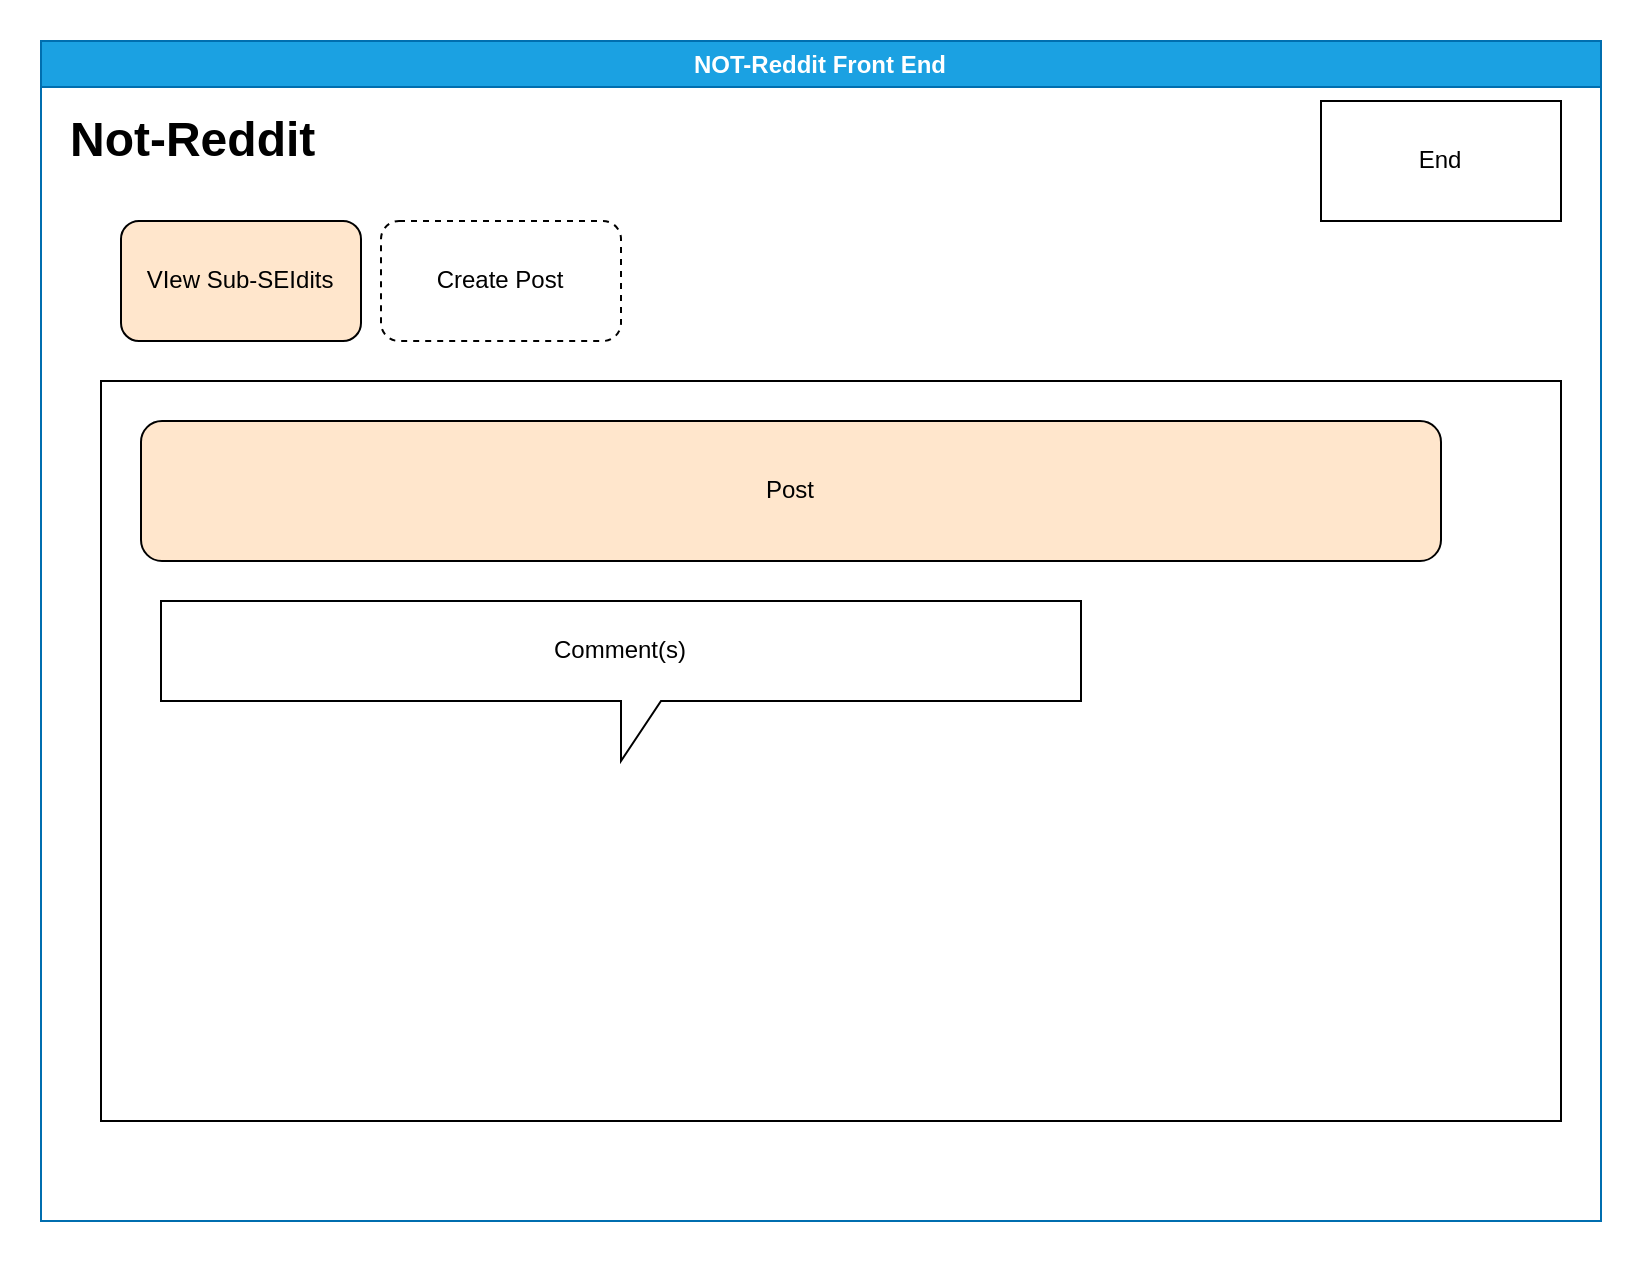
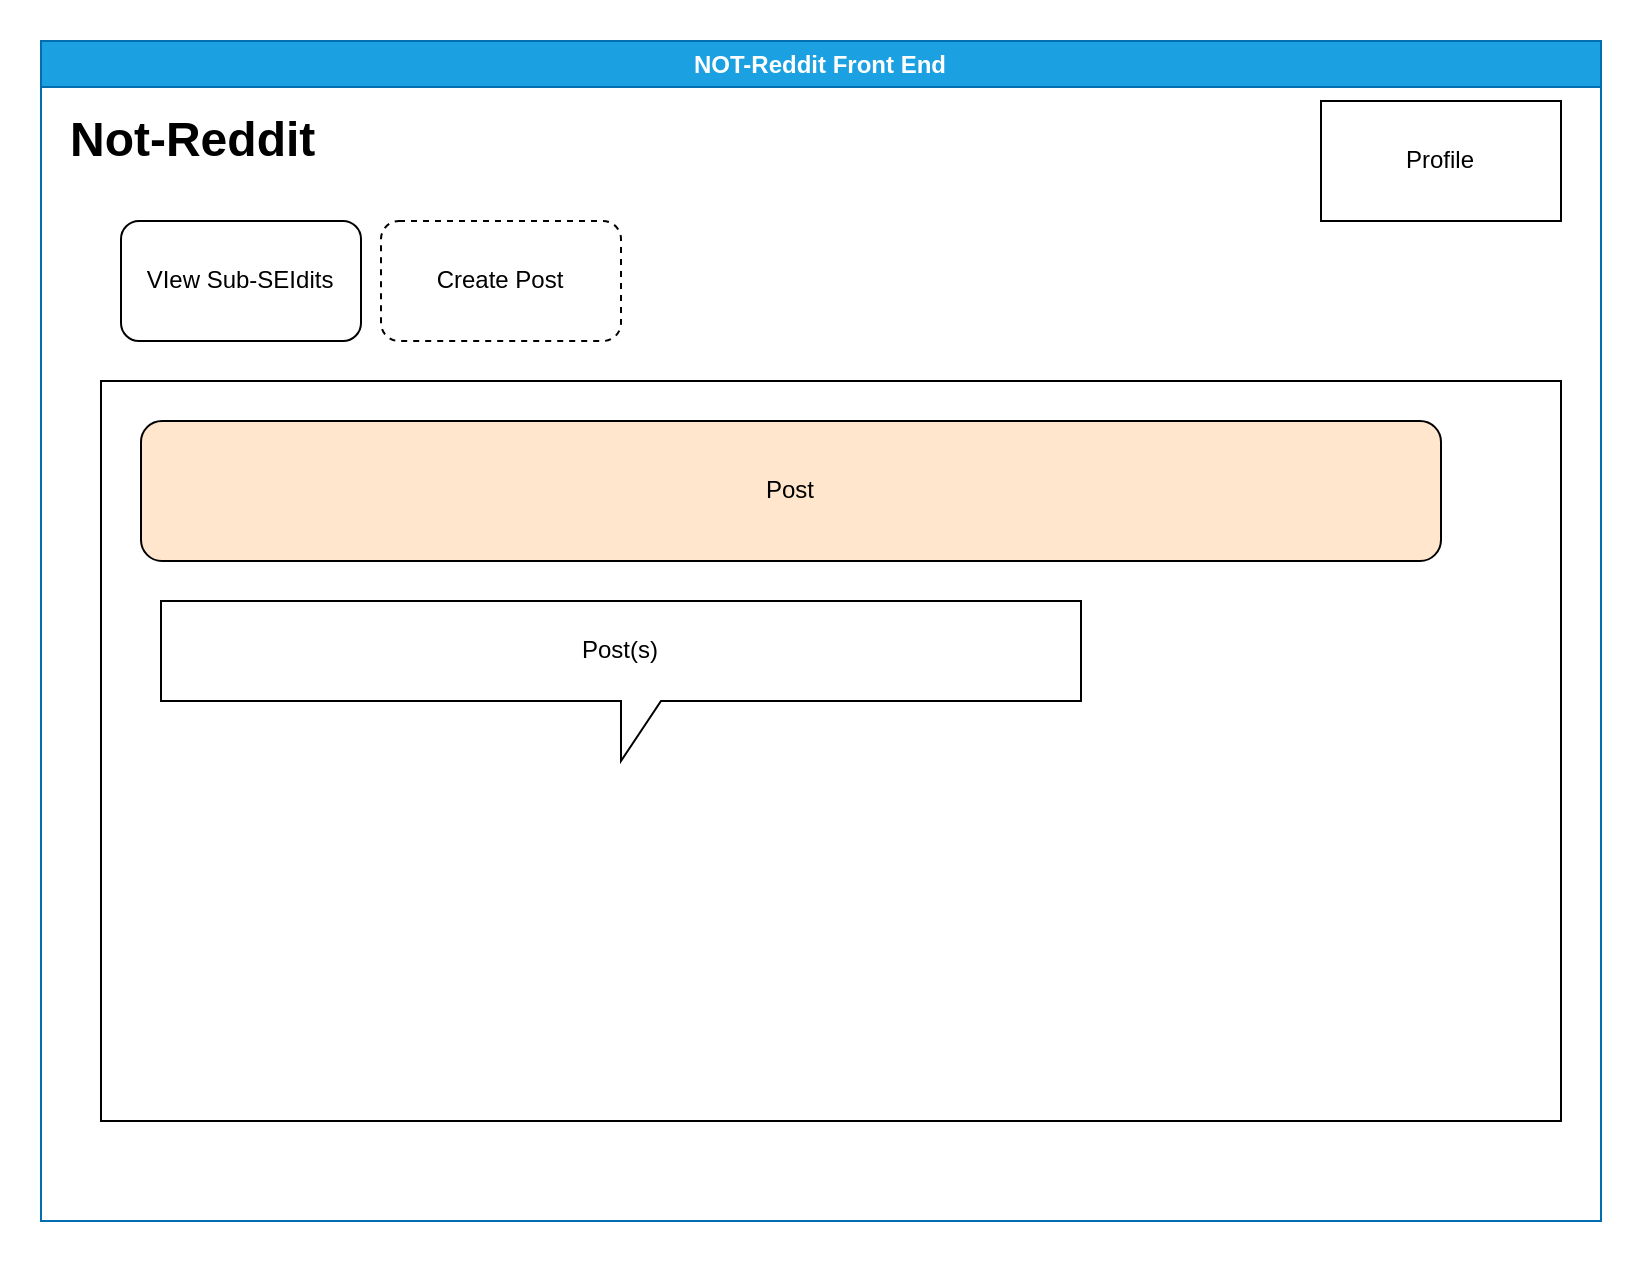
node "End": label "End" -> "Profile"
node "VIew Sub-SEIdits": fillcolor #ffe6cc -> #ffffff
node "Comment(s)": label "Comment(s)" -> "Post(s)"
